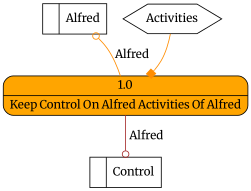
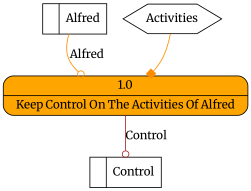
edge "1.0" -> "Alfred": reversed
node "1.0": text "Keep Control On Alfred Activities Of Alfred" -> "Keep Control On The Activities Of Alfred"
edge "1.0" -> "Control": label "Alfred" -> "Control"
